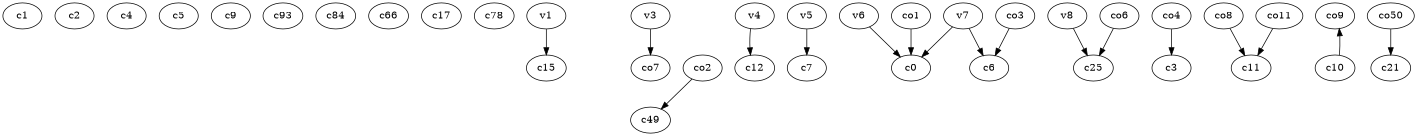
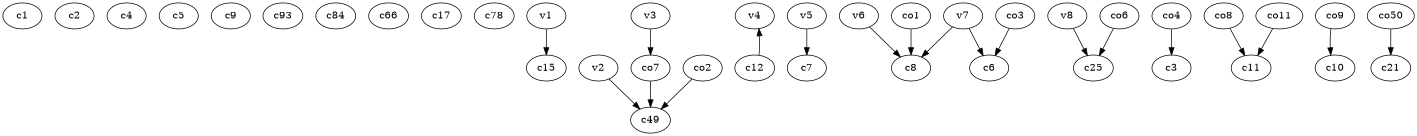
edge "v4" -> "c12": reversed
edge "c10" -> "co9": reversed
node "v2": added
node "c0": label "c0" -> "c8"
edge "co7" -> "c49": added
